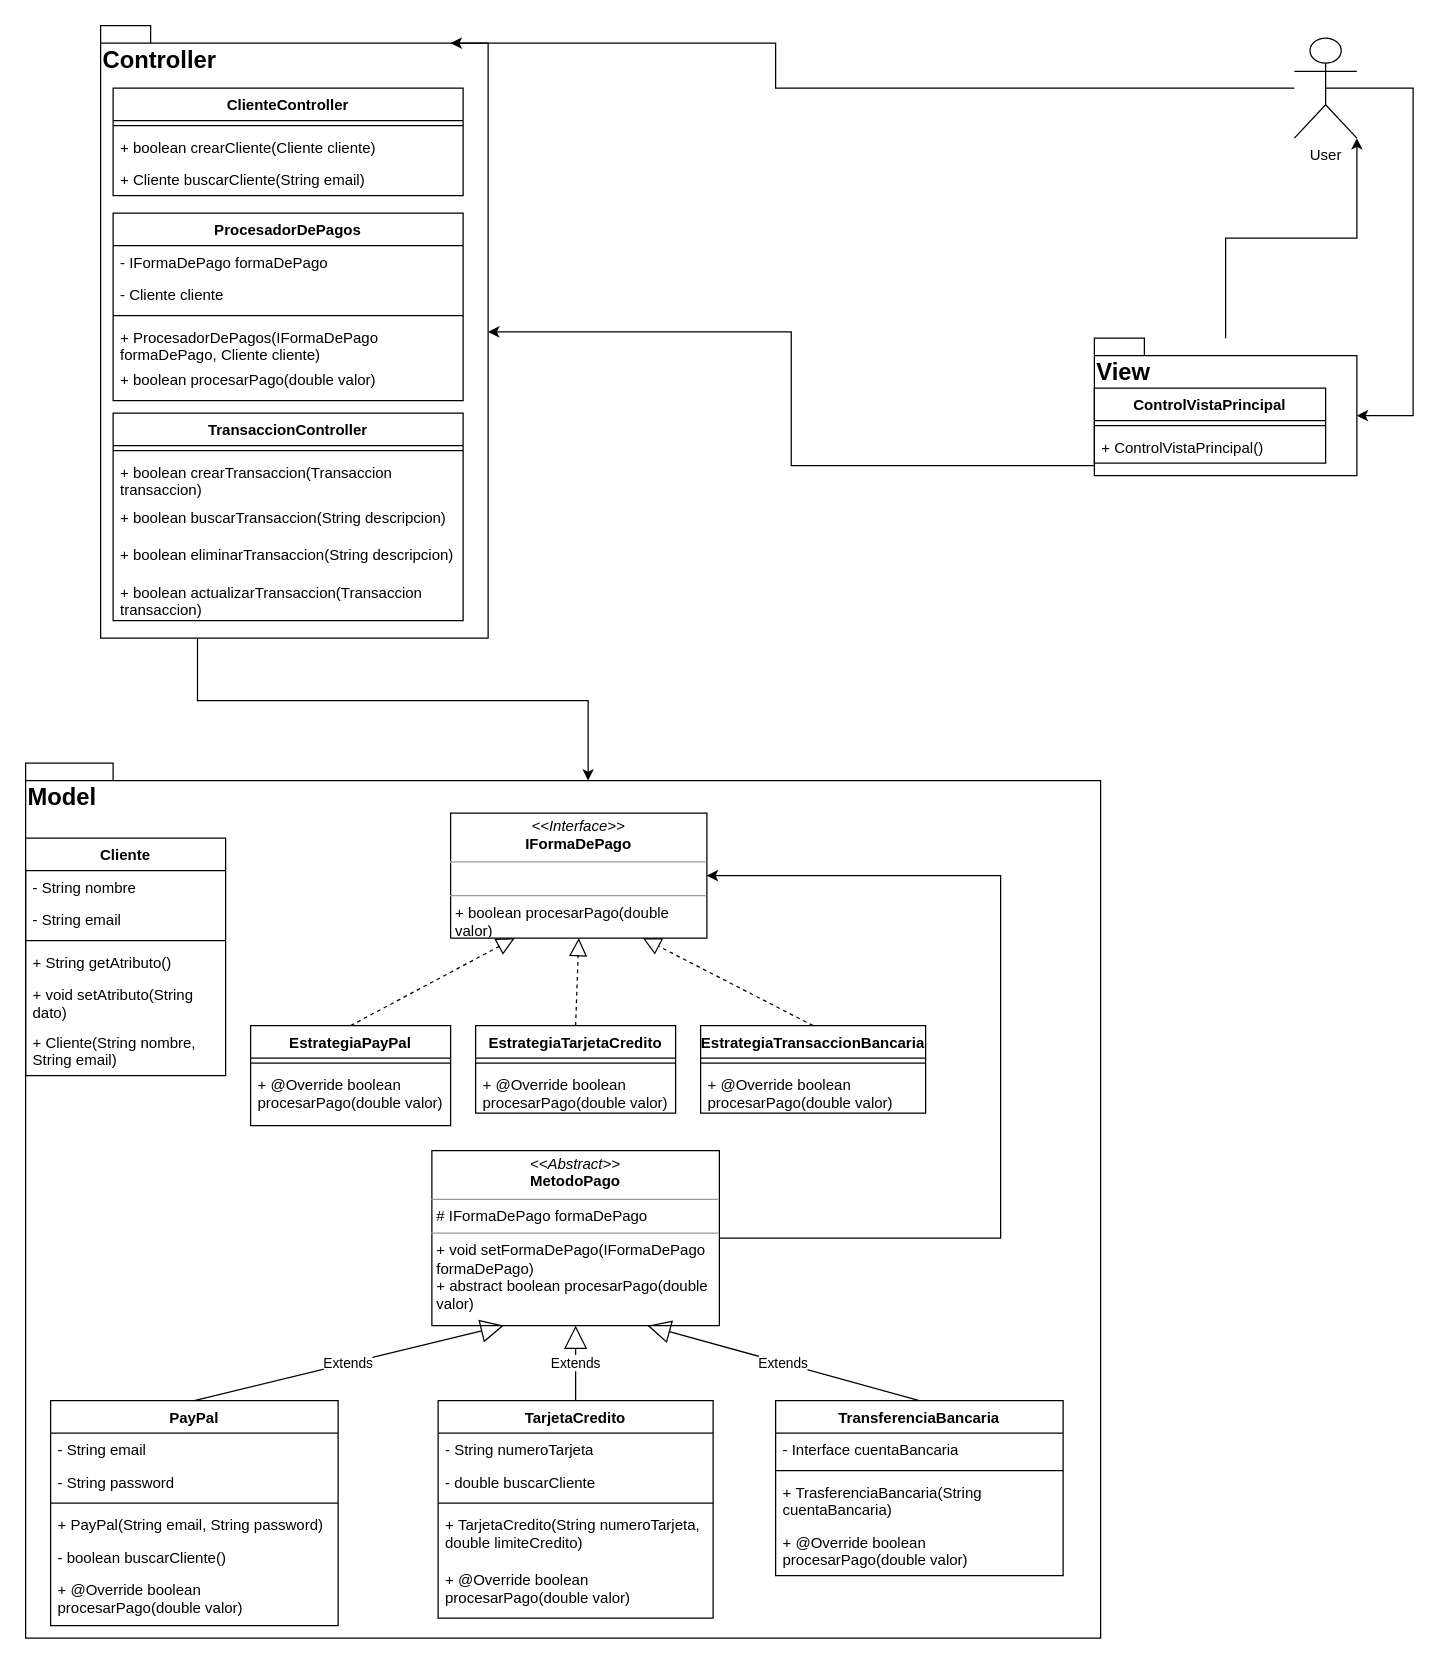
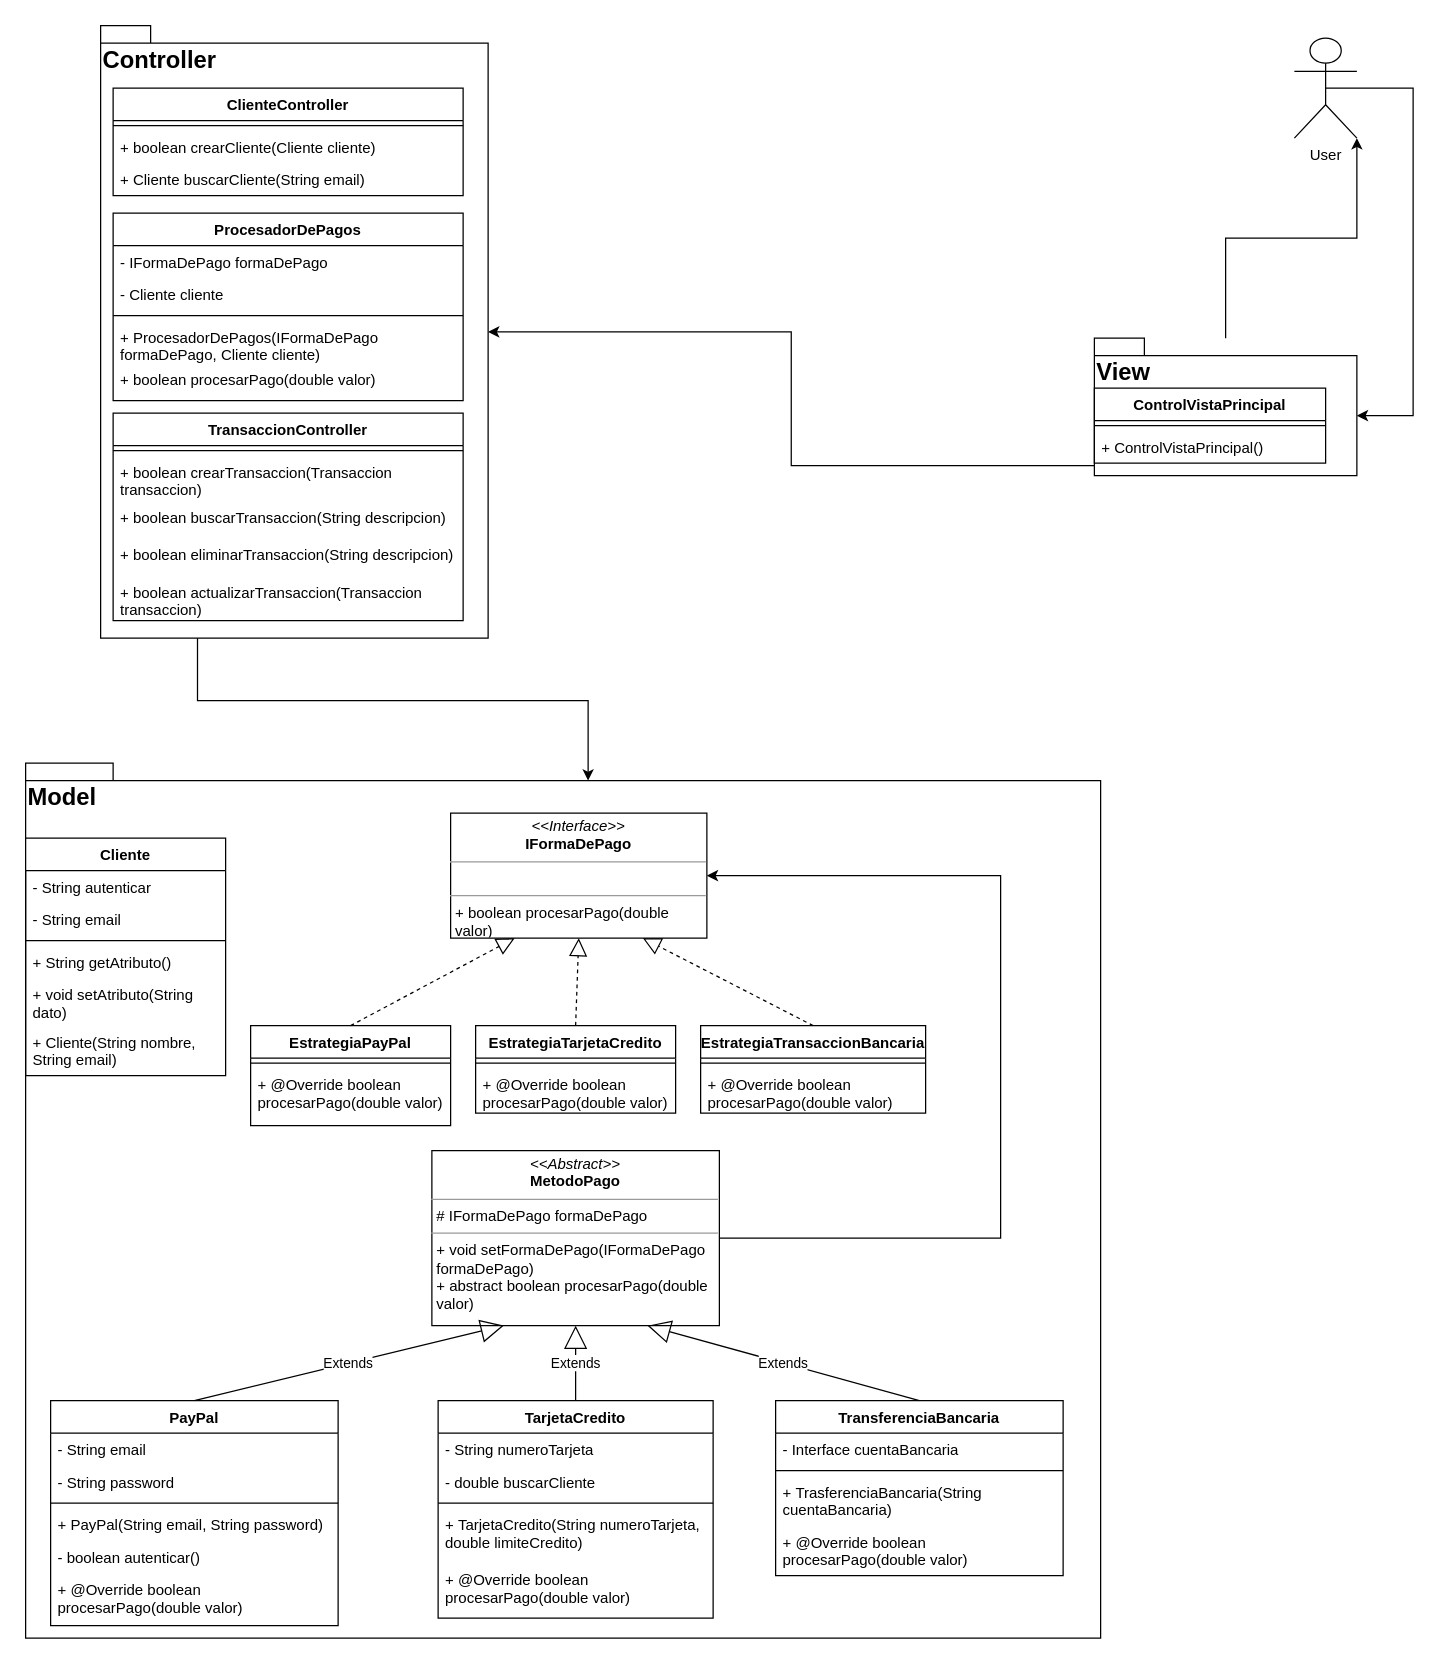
edge "User" -> "Controller": removed
node "- String nombre": label "- String nombre" -> "- String autenticar"
node "- boolean buscarCliente()": label "- boolean buscarCliente()" -> "- boolean autenticar()"
